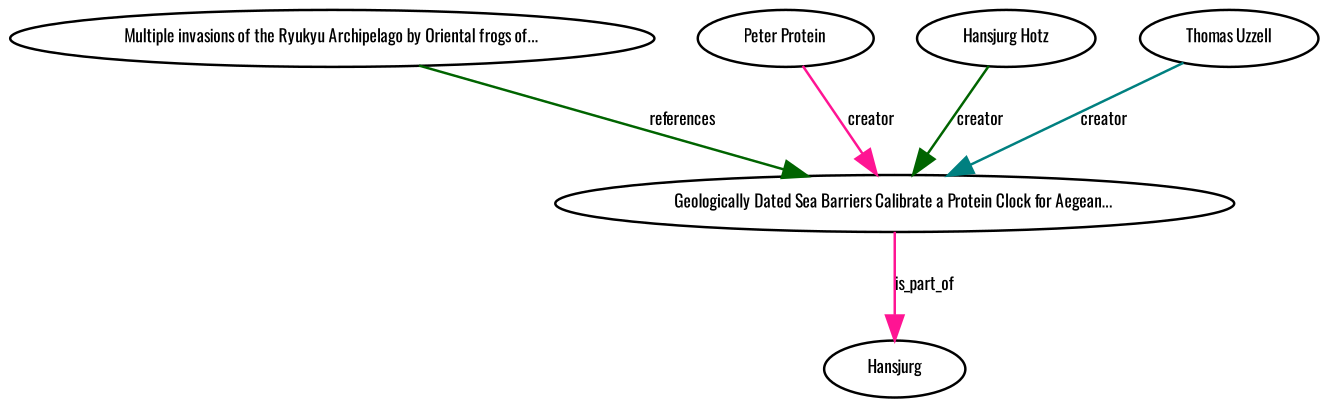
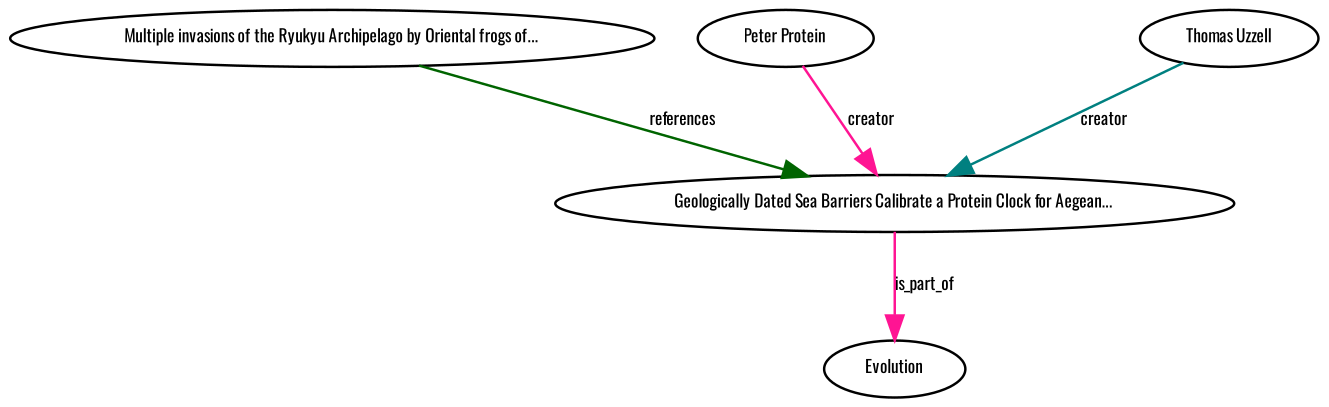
node "Hansjurg Hotz": removed
node "Hansjurg": label "Hansjurg" -> "Evolution"
